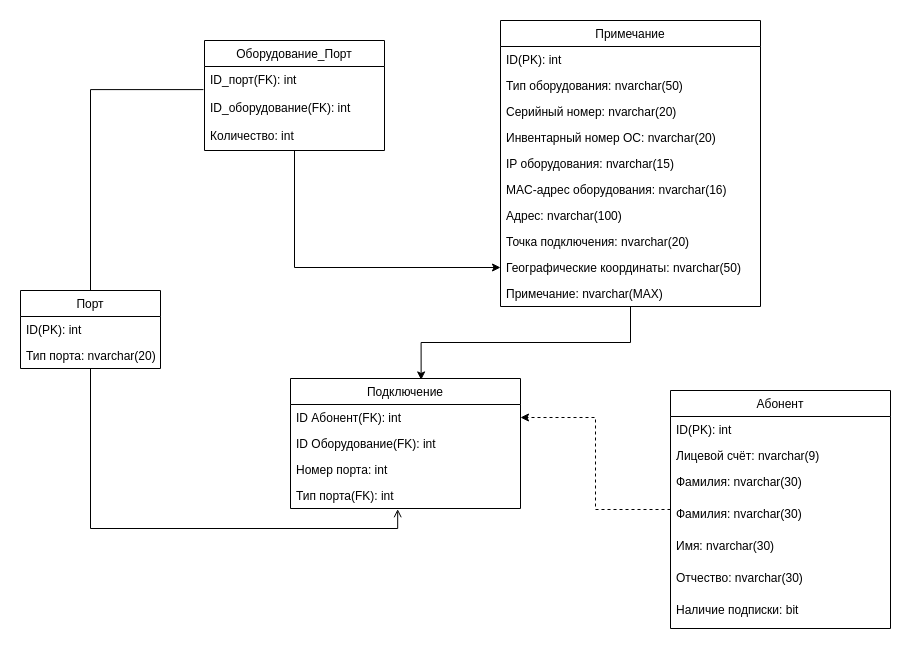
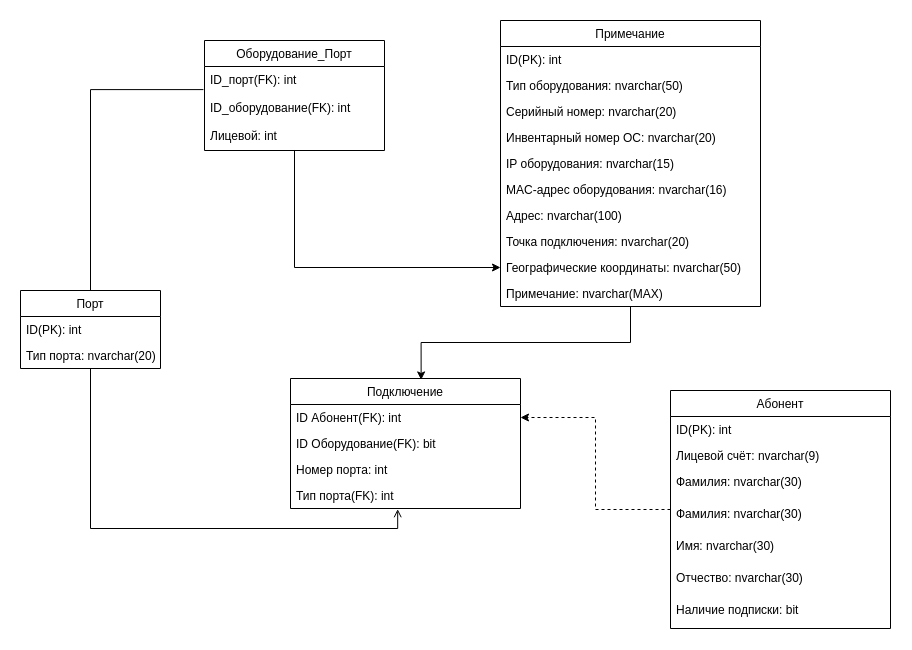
node "Количество: int": label "Количество: int" -> "Лицевой: int"
node "ID Оборудование(FK): int": label "ID Оборудование(FK): int" -> "ID Оборудование(FK): bit"
